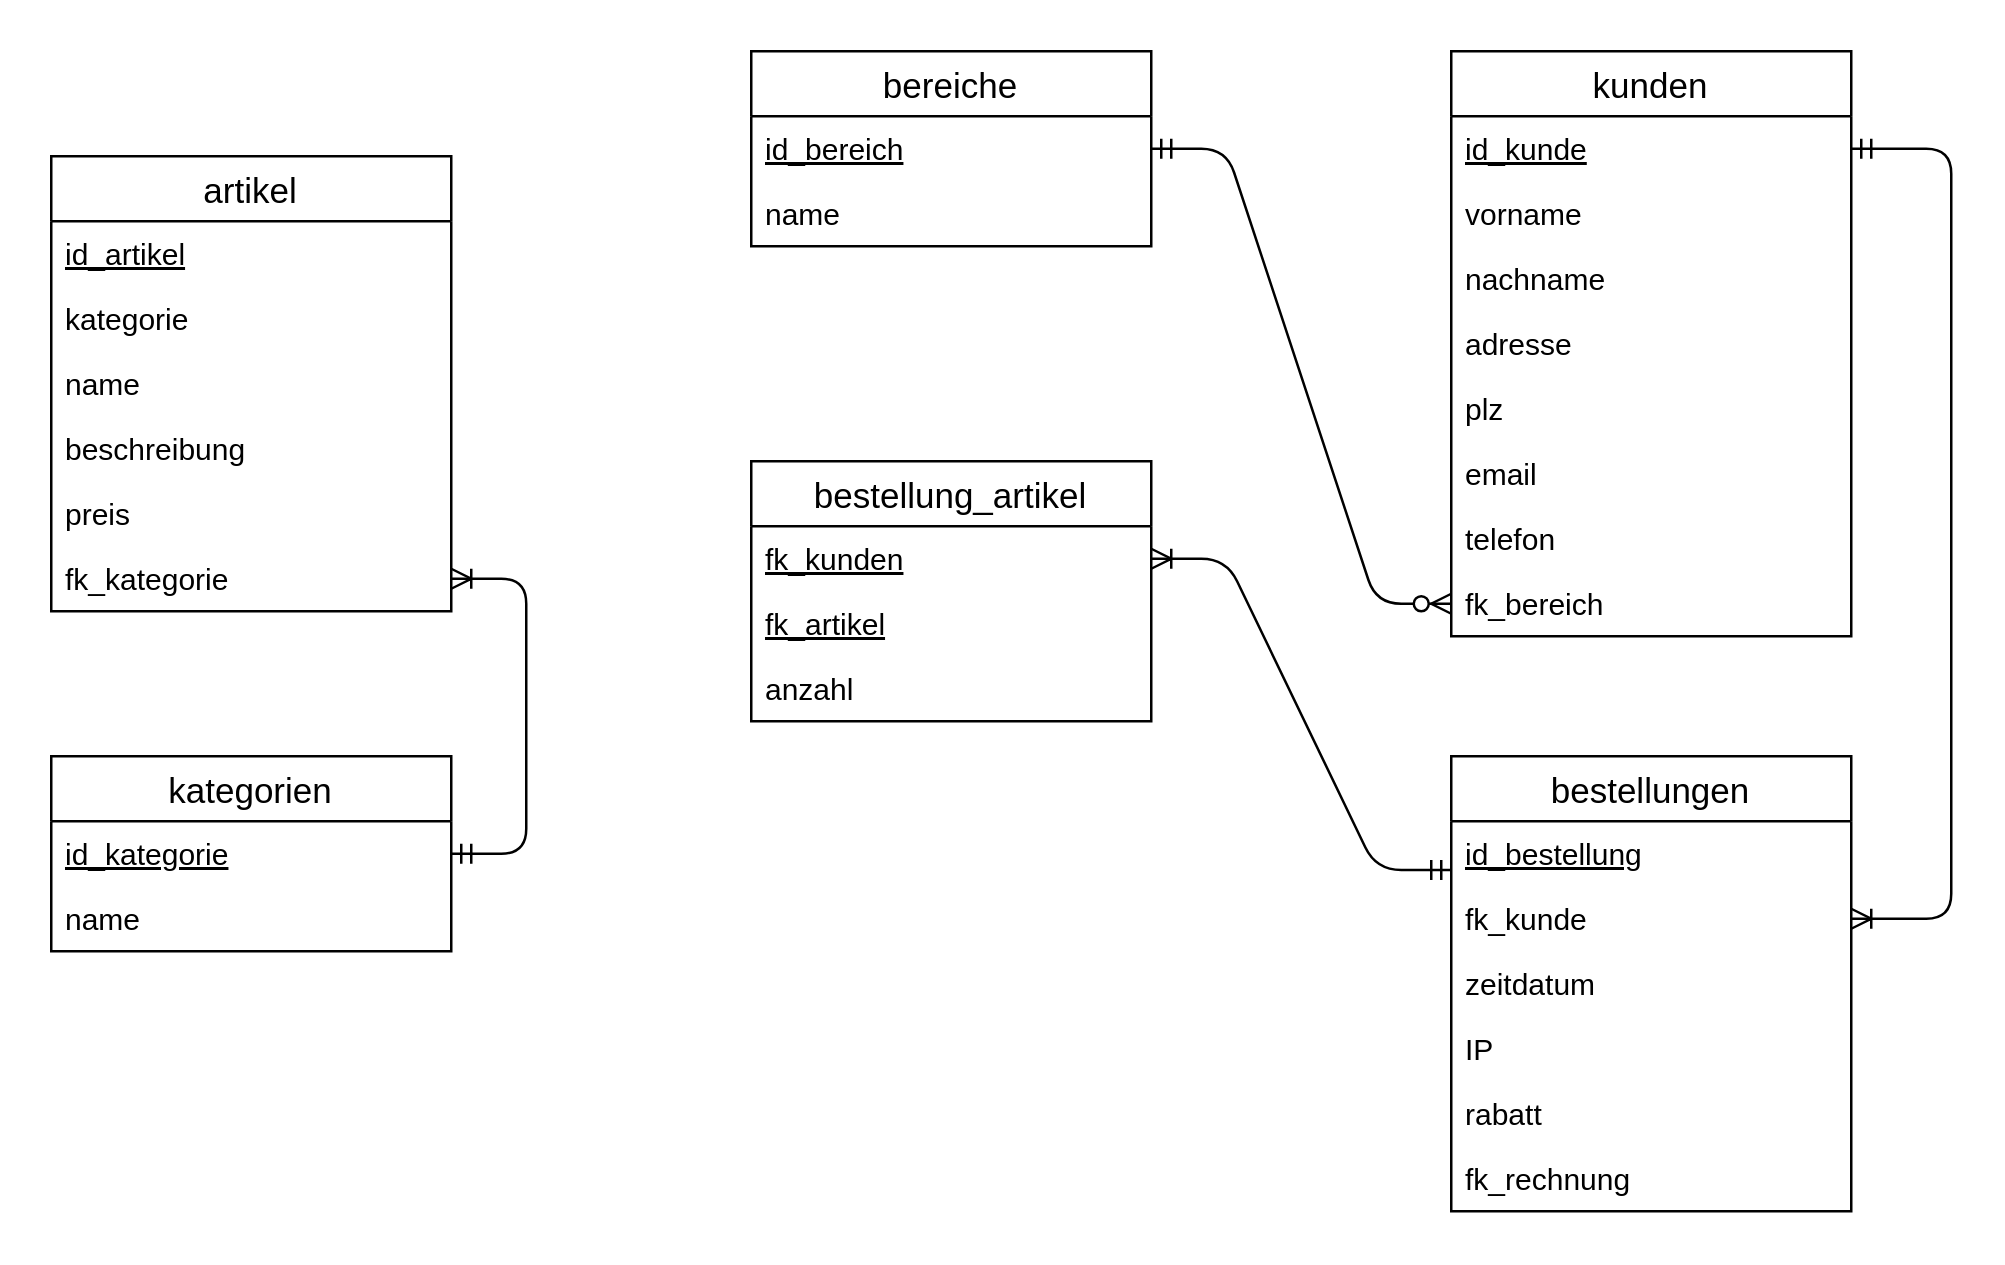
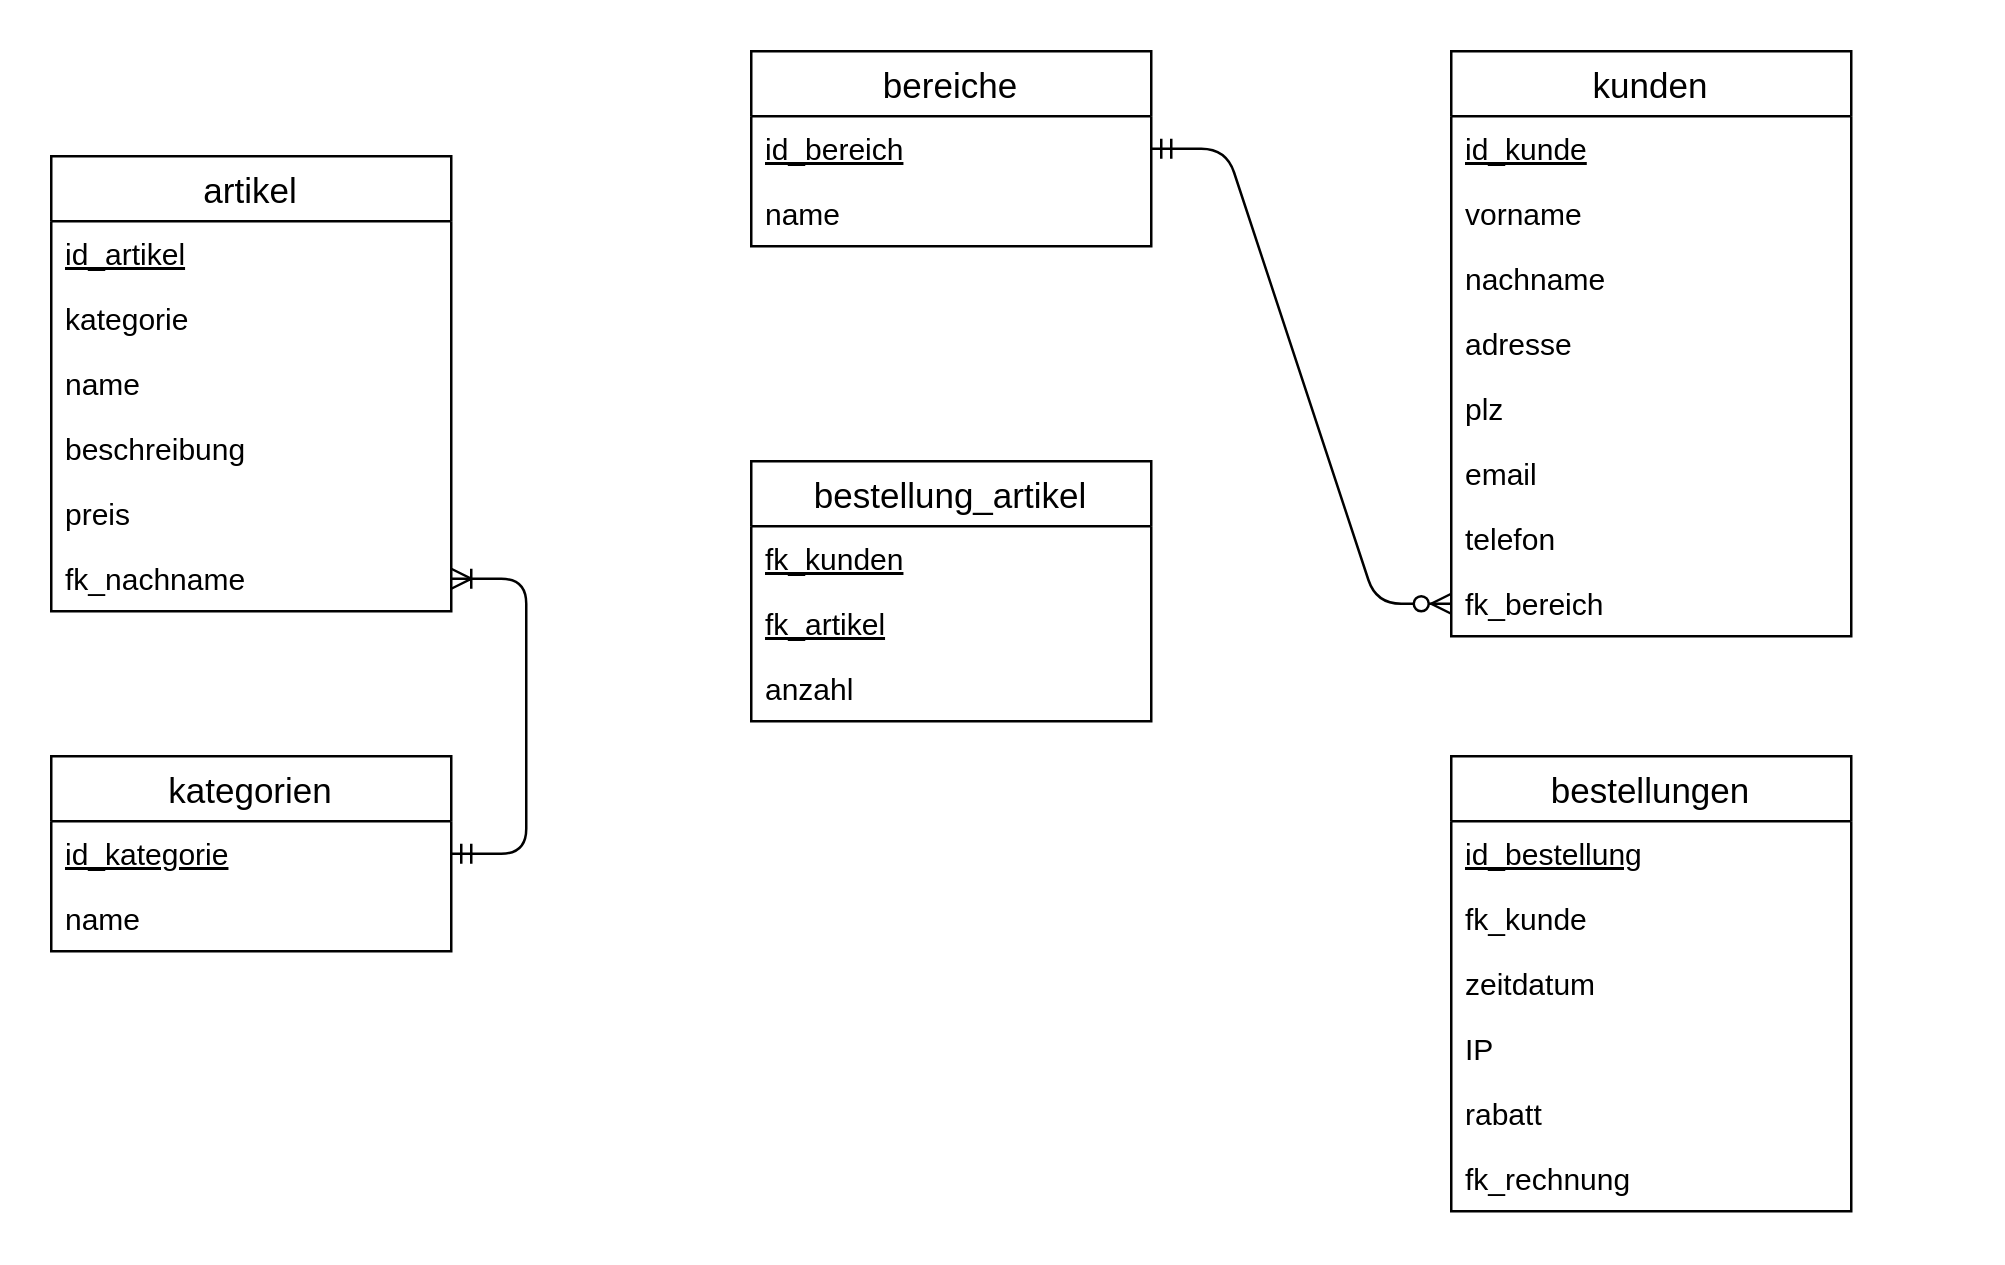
edge "id_kunde" -- "fk_kunde": removed
node "fk_kategorie": label "fk_kategorie" -> "fk_nachname"
edge "fk_kunden" -- "bestellungen": removed
